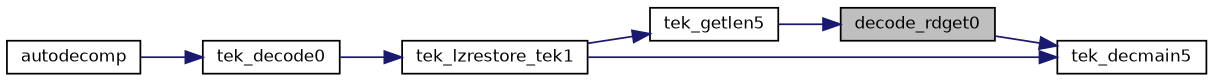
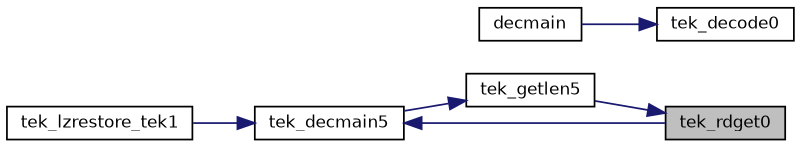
node "decode_rdget0": label "decode_rdget0" -> "tek_rdget0"
edge "tek_lzrestore_tek1" -> "tek_getlen5": now "tek_decmain5" -> "tek_getlen5"
node "autodecomp": label "autodecomp" -> "decmain"
edge "tek_decode0" -> "tek_lzrestore_tek1": removed
